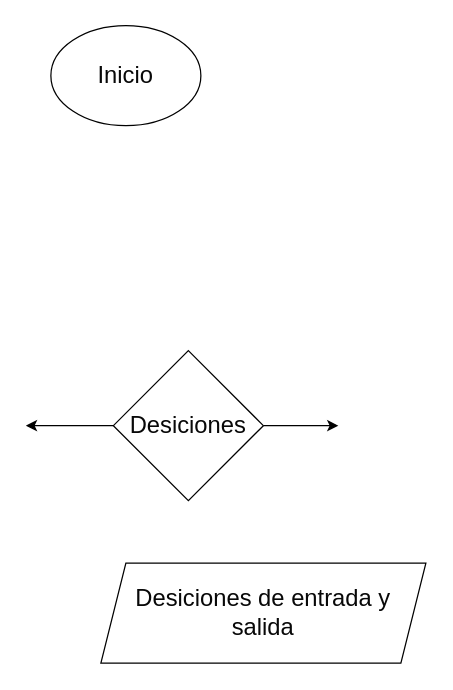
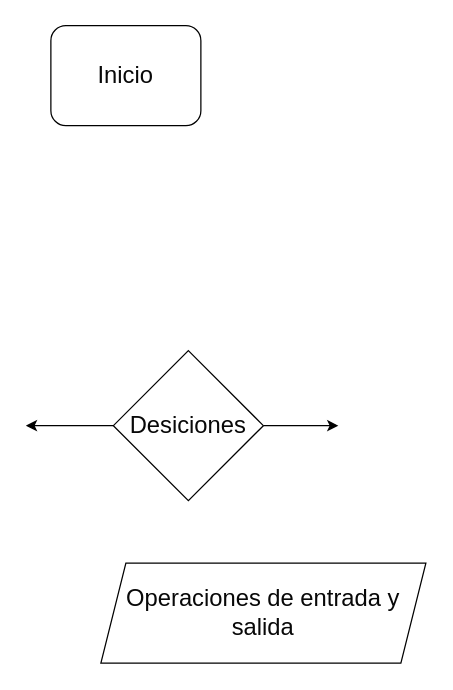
node "Inicio": shape ellipse -> rounded rectangle
node "Desiciones de entrada y salida": label "Desiciones de entrada y salida" -> "Operaciones de entrada y salida"
